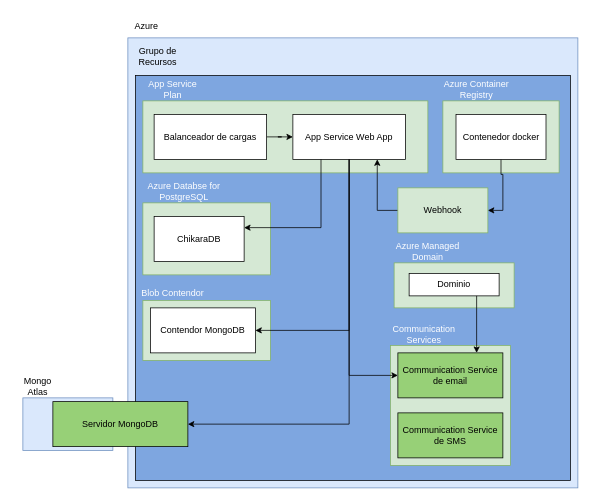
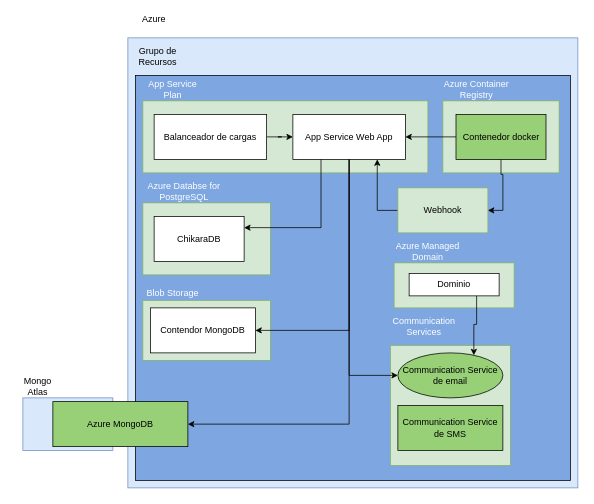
node "Azure": moved (147, 27) -> (154, 19)
edge "Contenedor docker" -> "App Service Web App": added
node "Contenedor docker": fillcolor #ffffff -> #97d077
node "Blob Contendor": label "Blob Contendor" -> "Blob Storage"
node "Communication Services": moved (424, 334) -> (424, 327)
node "Communication Service de email": shape rectangle -> ellipse
node "Servidor MongoDB": label "Servidor MongoDB" -> "Azure MongoDB"
node "Communication Service de SMS": moved (450, 435) -> (450, 428)
